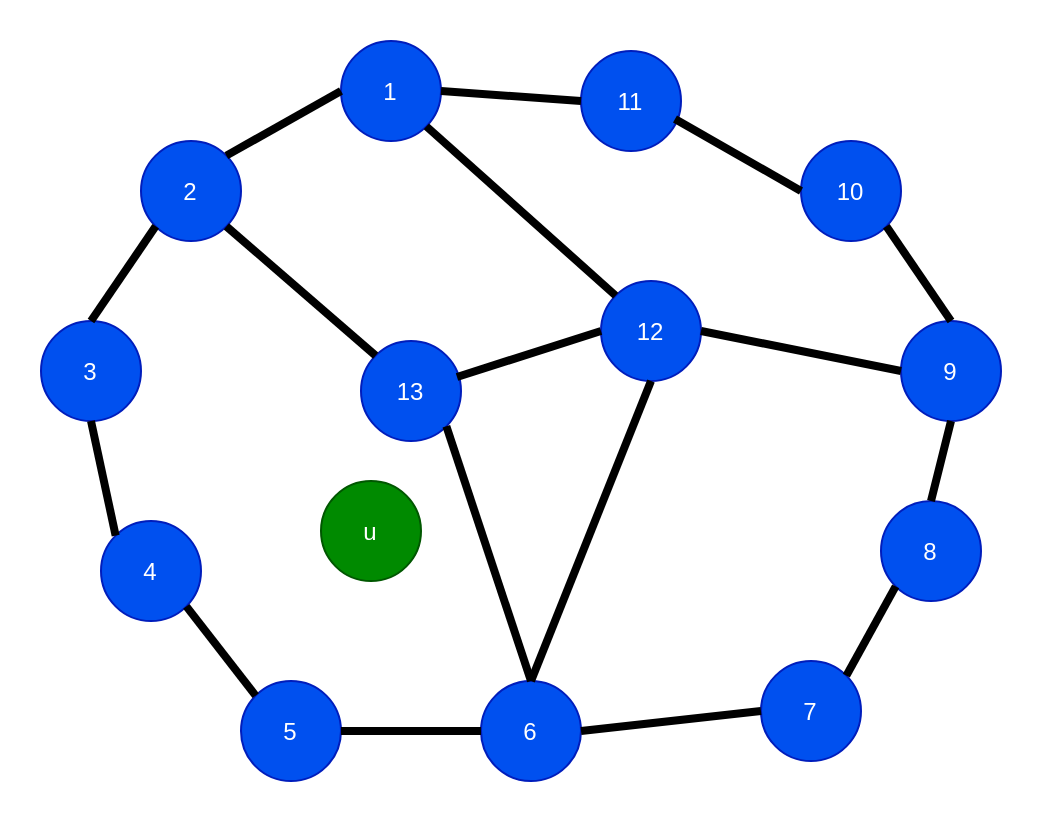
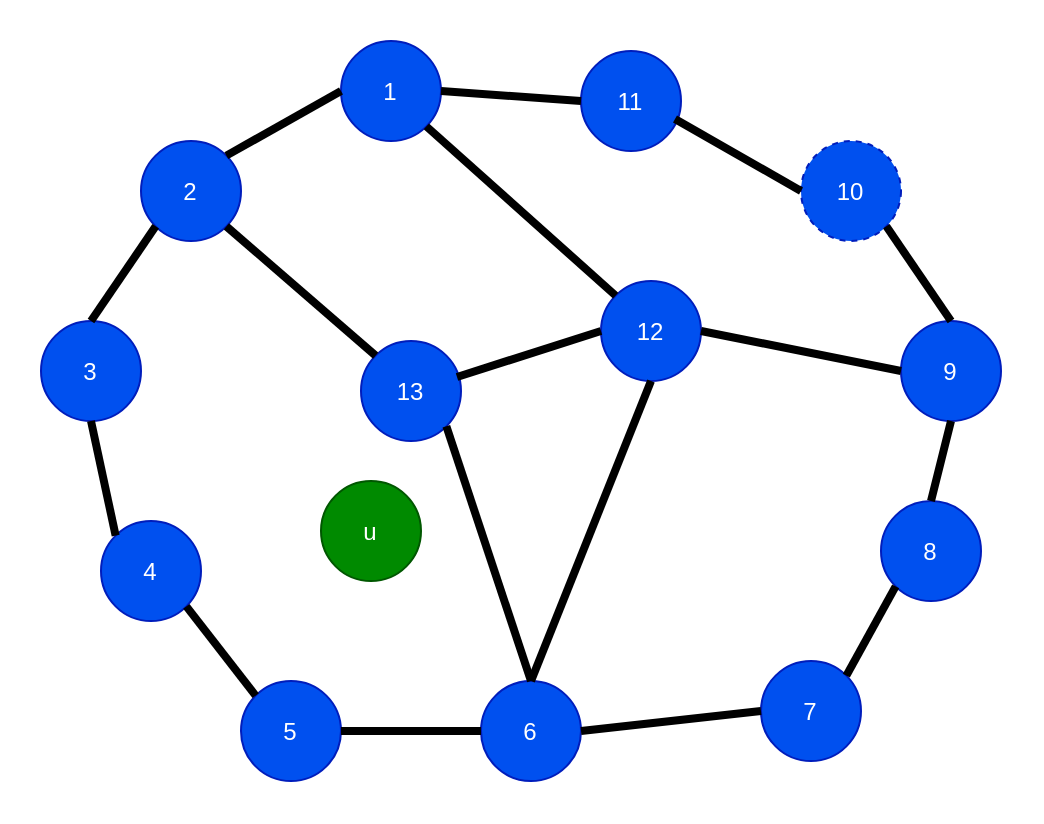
node "10": style solid -> dashed
